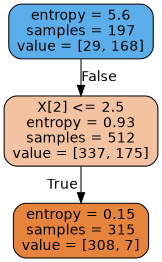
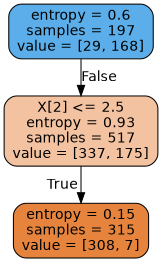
node "entropy = 5.6 samples = 197 value = [29, 168]": label "entropy = 5.6 samples = 197 value = [29, 168]" -> "entropy = 0.6 samples = 197 value = [29, 168]"
node "X[2] <= 2.5 entropy = 0.93 samples = 512 value = [337, 175]": label "X[2] <= 2.5 entropy = 0.93 samples = 512 value = [337, 175]" -> "X[2] <= 2.5 entropy = 0.93 samples = 517 value = [337, 175]"
